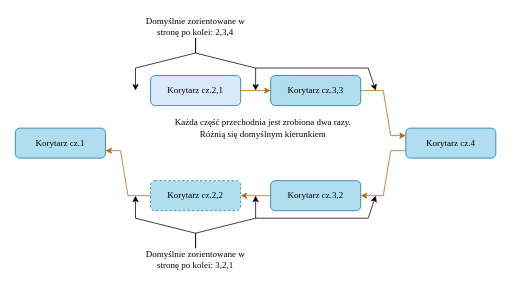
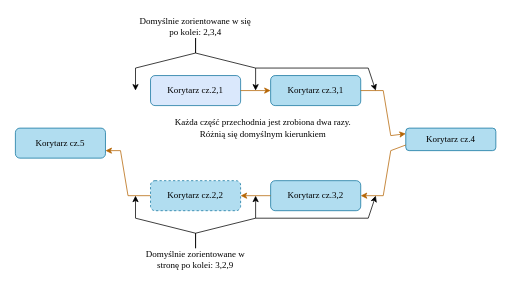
node "Domyślnie zorientowane w stronę po kolei: 2,3,4": label "Domyślnie zorientowane w stronę po kolei: 2,3,4" -> "Domyślnie zorientowane w się po kolei: 2,3,4"
node "Korytarz cz.3,3": label "Korytarz cz.3,3" -> "Korytarz cz.3,1"
node "Korytarz cz.1": label "Korytarz cz.1" -> "Korytarz cz.5"
node "Korytarz cz.4": size 90x30 -> 90x23
node "Domyślnie zorientowane w stronę po kolei: 3,2,1": label "Domyślnie zorientowane w stronę po kolei: 3,2,1" -> "Domyślnie zorientowane w stronę po kolei: 3,2,9"
